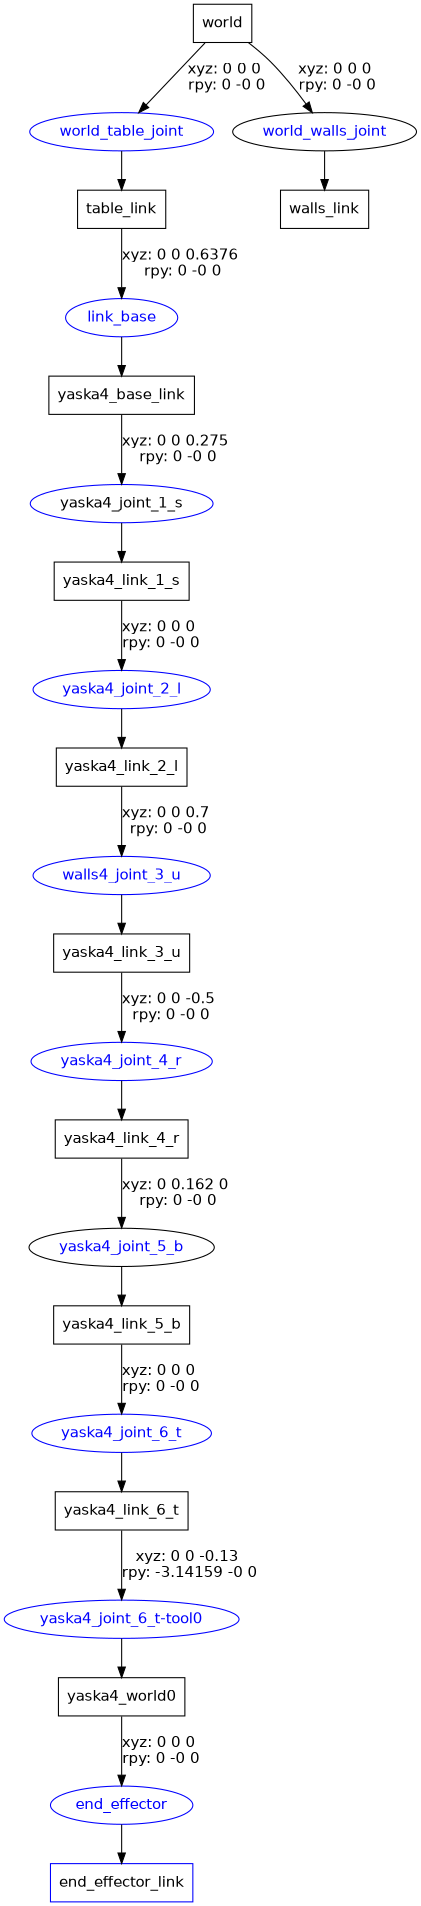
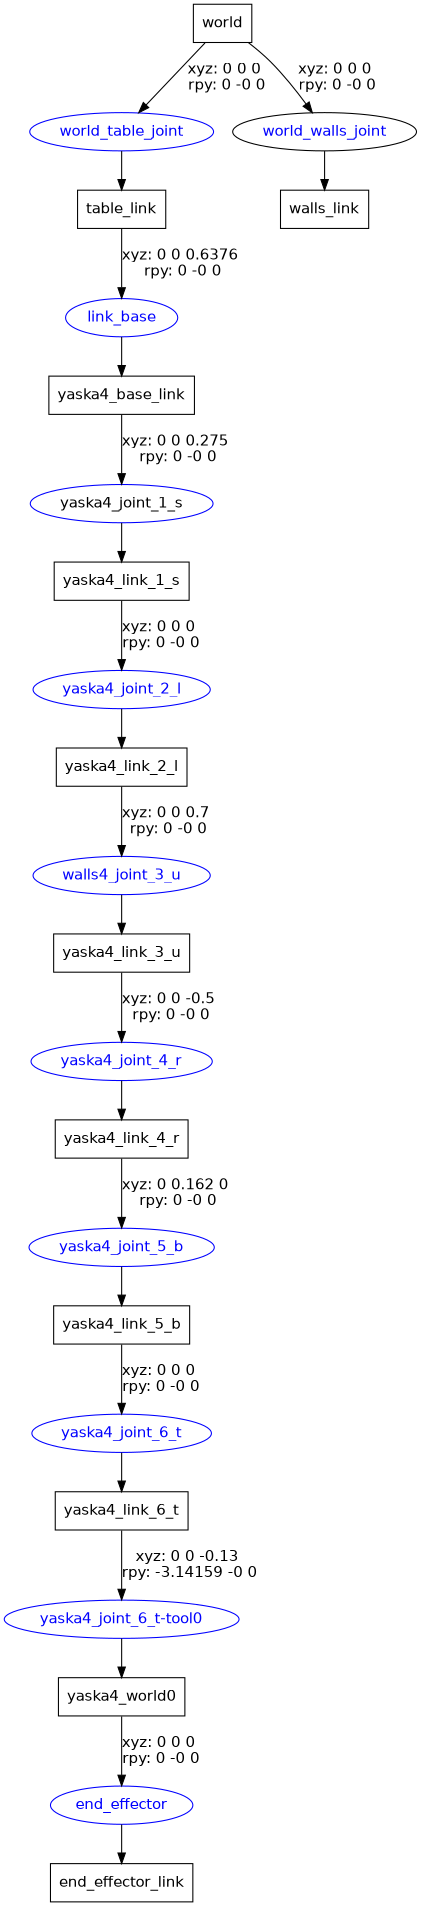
node "yaska4_joint_5_b": color black -> blue
node "end_effector_link": color blue -> black
